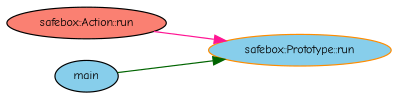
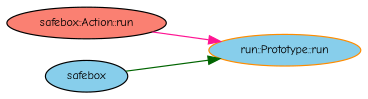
node "safebox::Prototype::run": label "safebox::Prototype::run" -> "run::Prototype::run"
node "main": label "main" -> "safebox"
